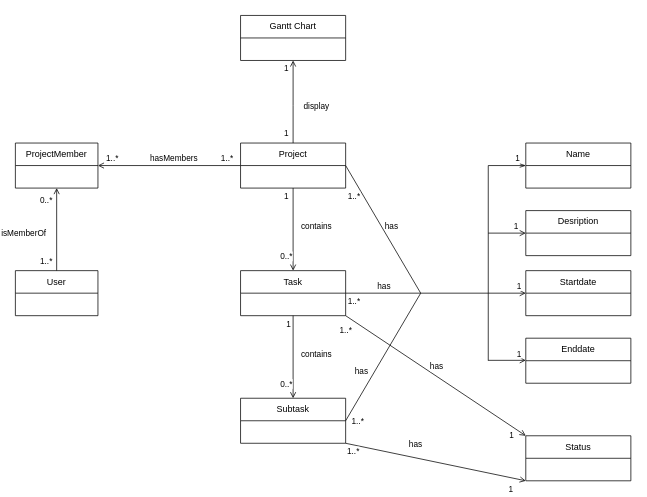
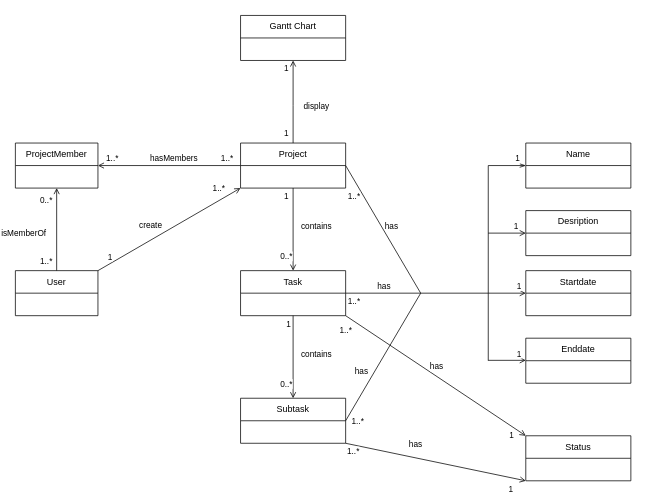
edge "User" -> "Project": added, labels "1", "create", "1..*"
